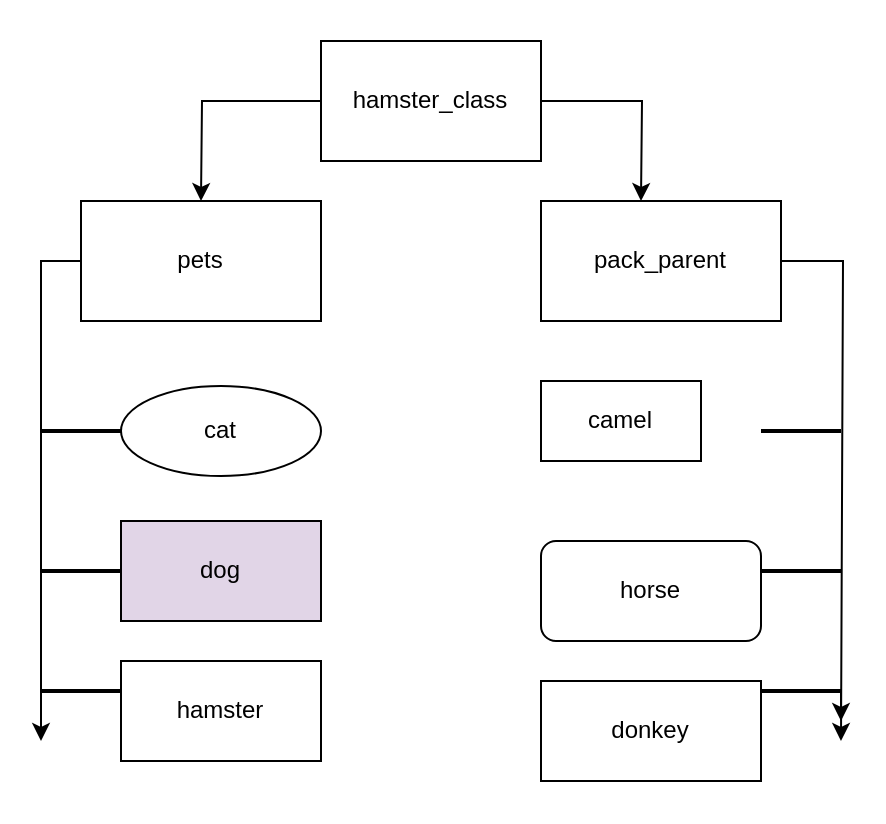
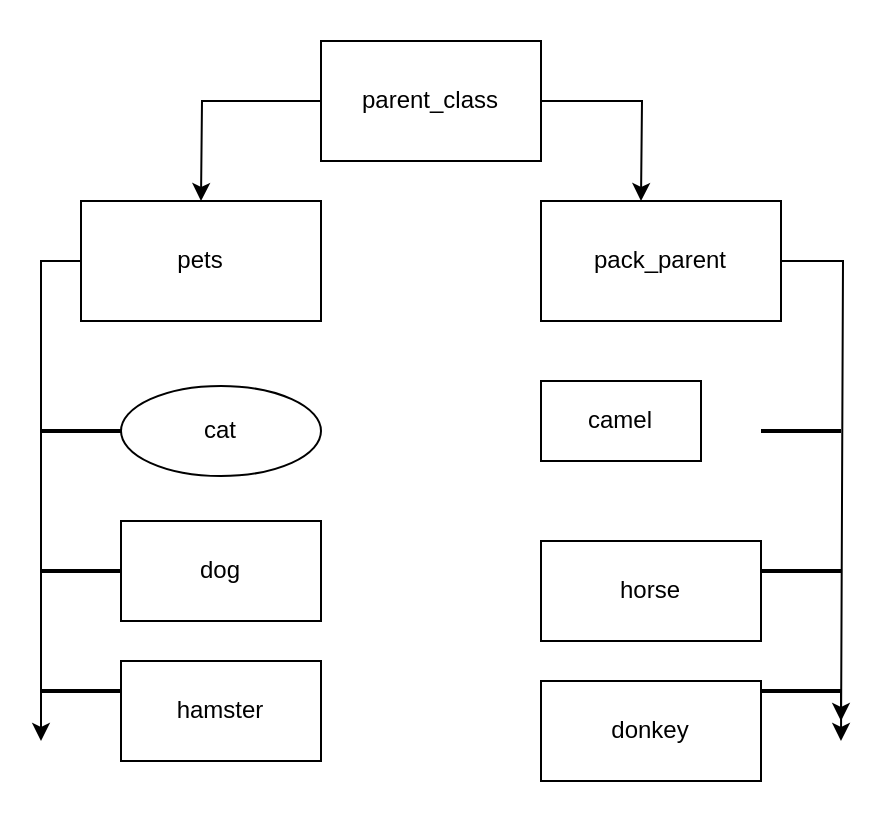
node "hamster_class": label "hamster_class" -> "parent_class"
node "dog": fillcolor #e1d5e7 -> #ffffff
node "horse": shape rounded rectangle -> rectangle
